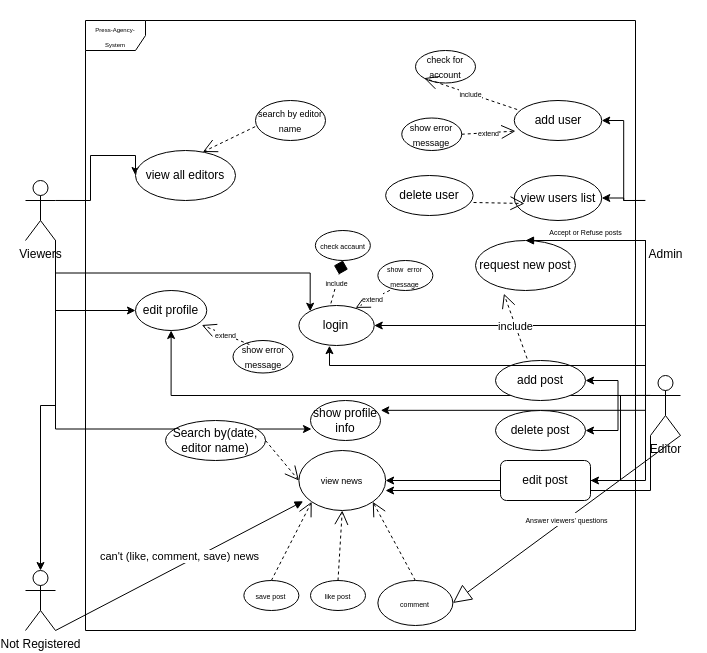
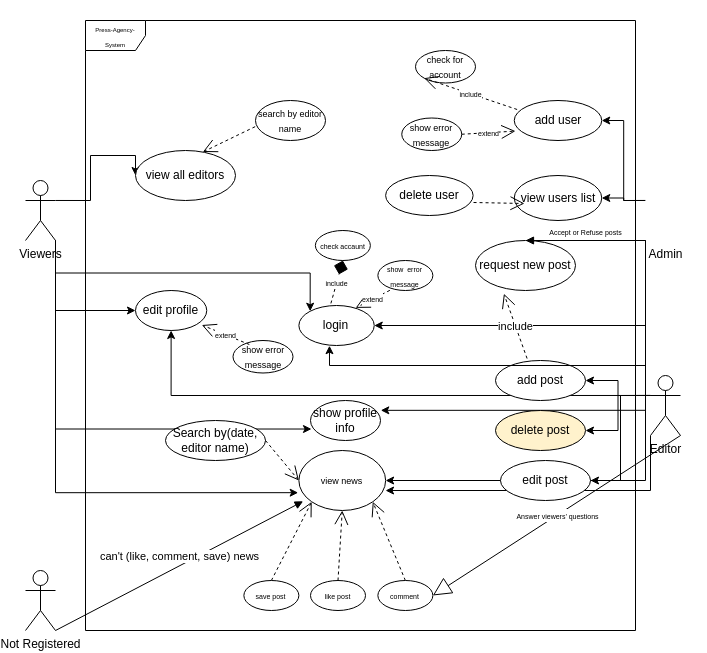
node "delete post": fillcolor #ffffff -> #fff2cc
edge "Viewers" -> "Not Registered": now "Viewers" -> "view news"
node "edit post": shape rounded rectangle -> ellipse
node "comment": size 75x45 -> 55x30
